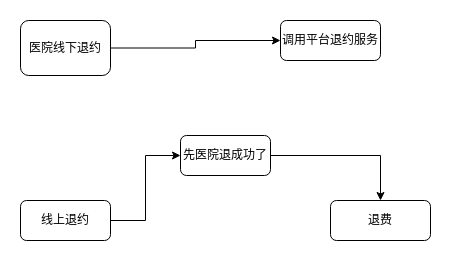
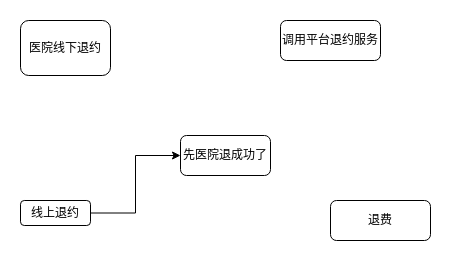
edge "医院线下退约" -> "调用平台退约服务": removed
edge "先医院退成功了" -> "退费": removed
node "线上退约": size 90x40 -> 70x25
